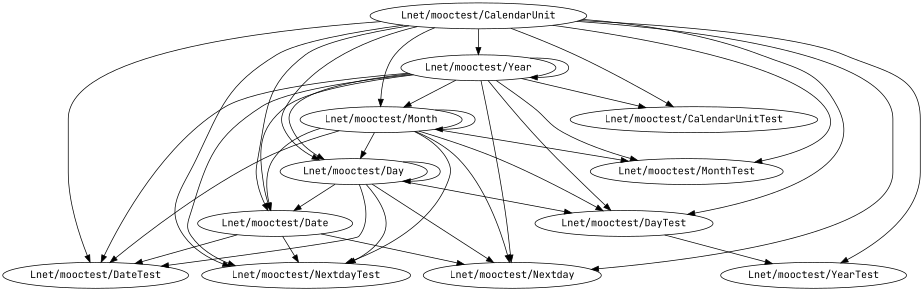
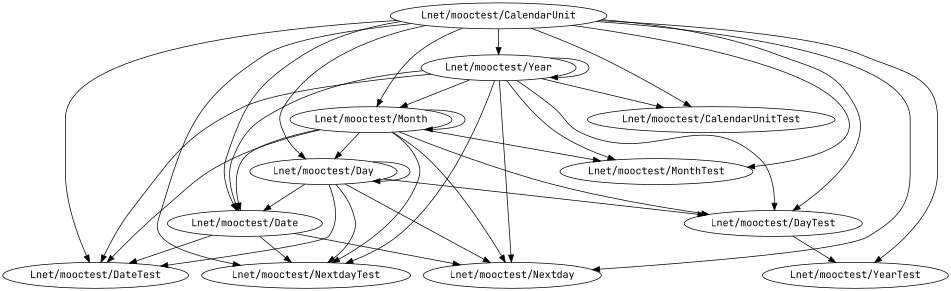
edge "Lnet/mooctest/Year" -> "Lnet/mooctest/Day": removed
